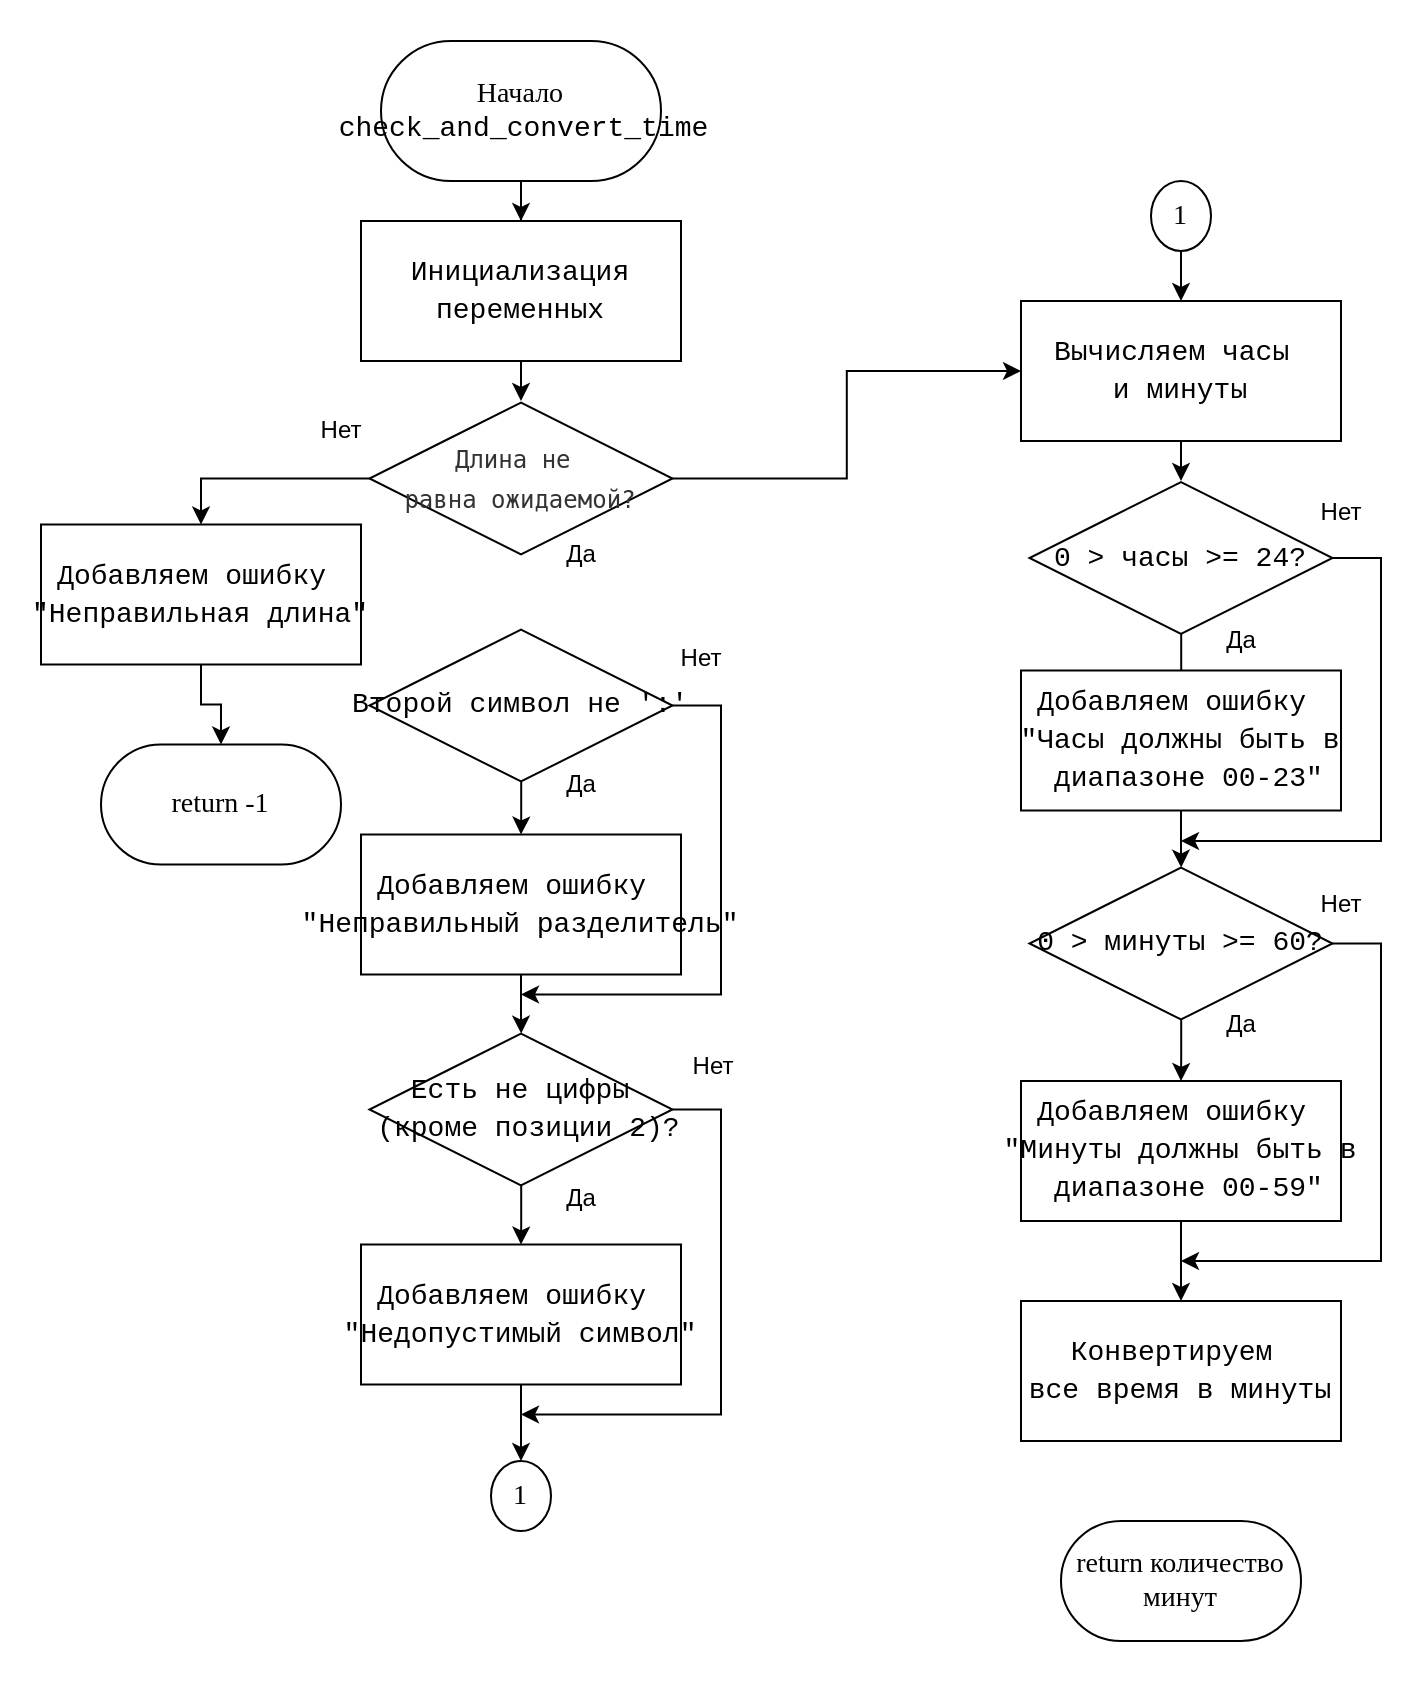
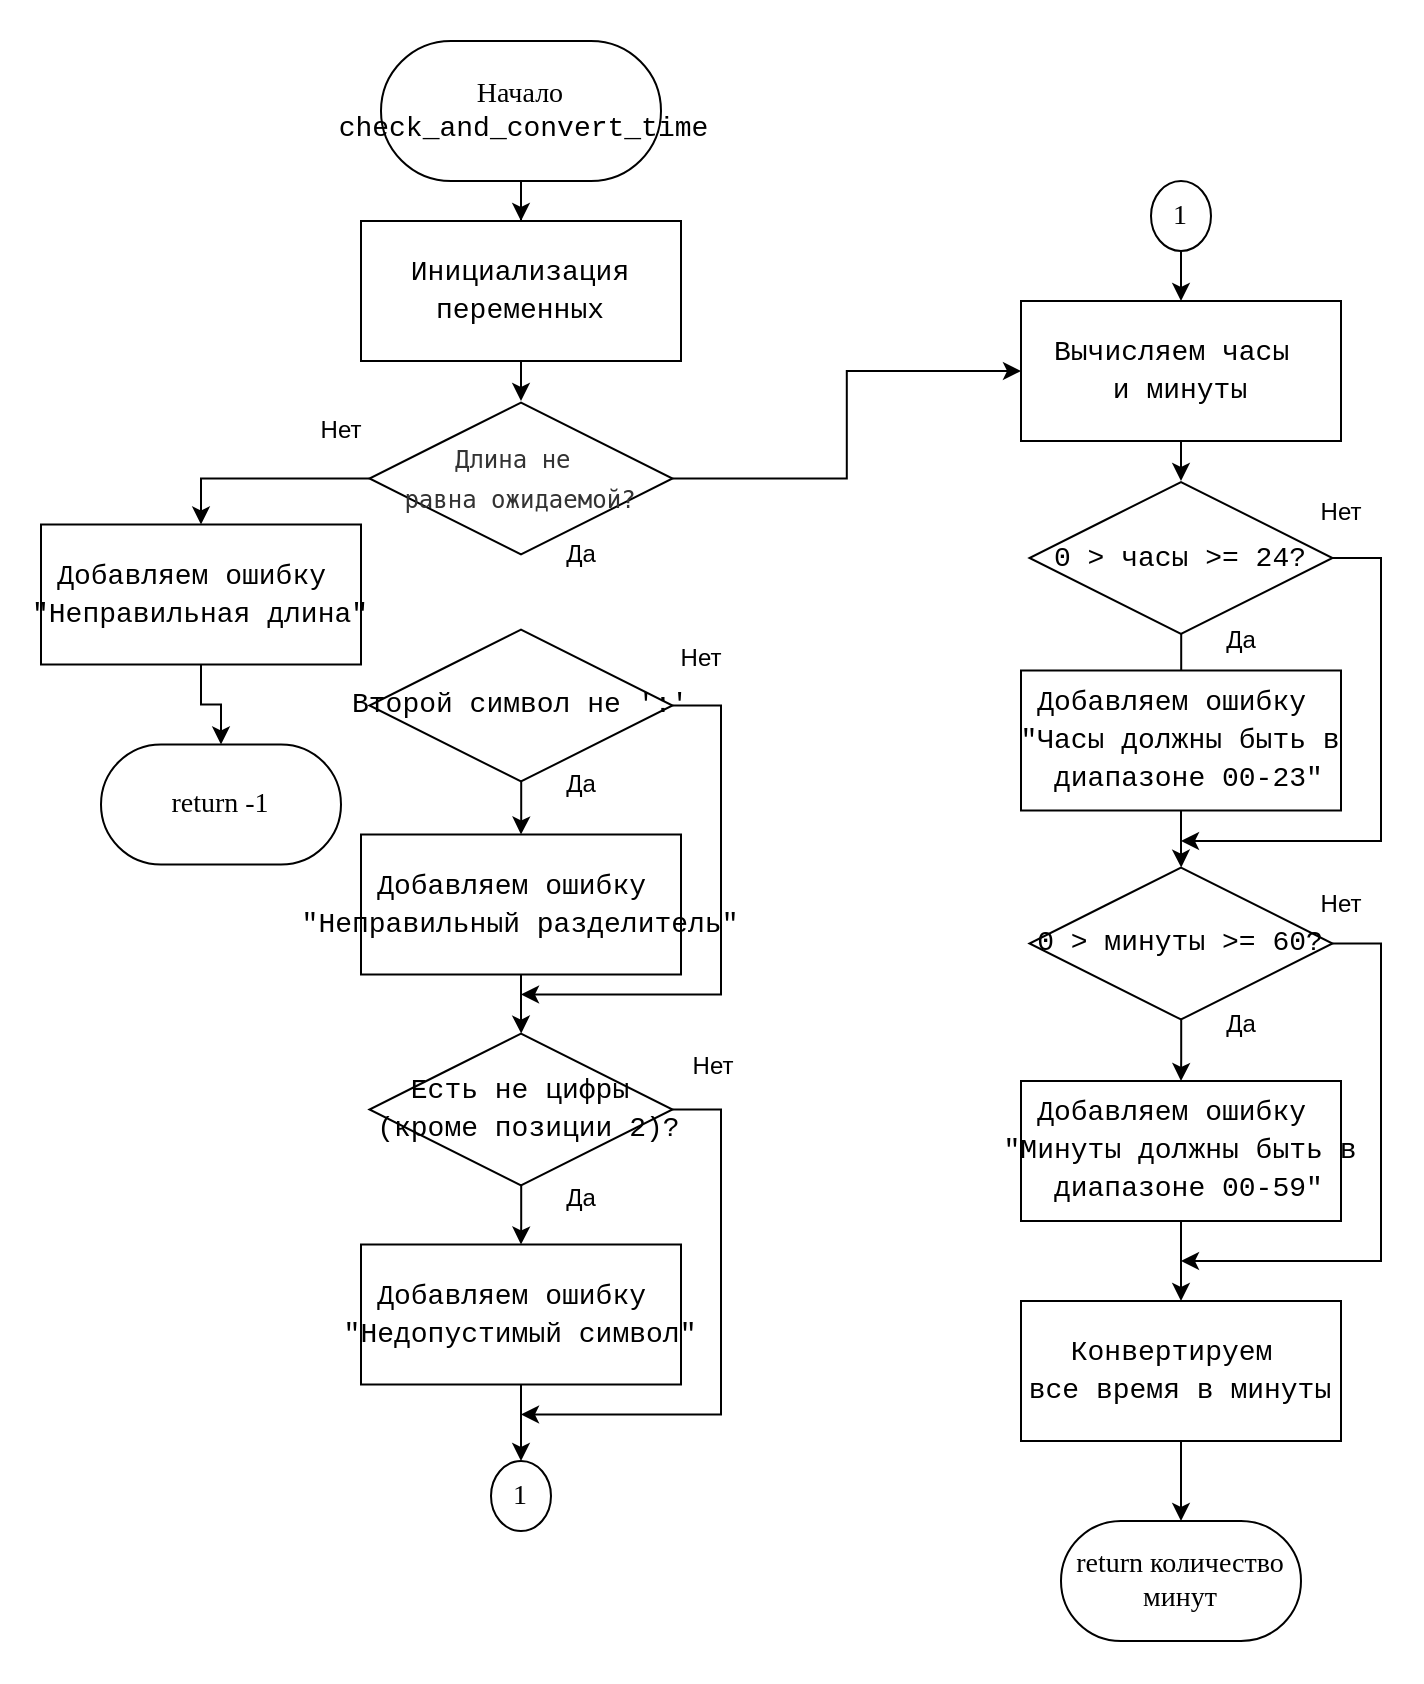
edge "Конвертируем все время в минуты" -> "return количество минут": added
